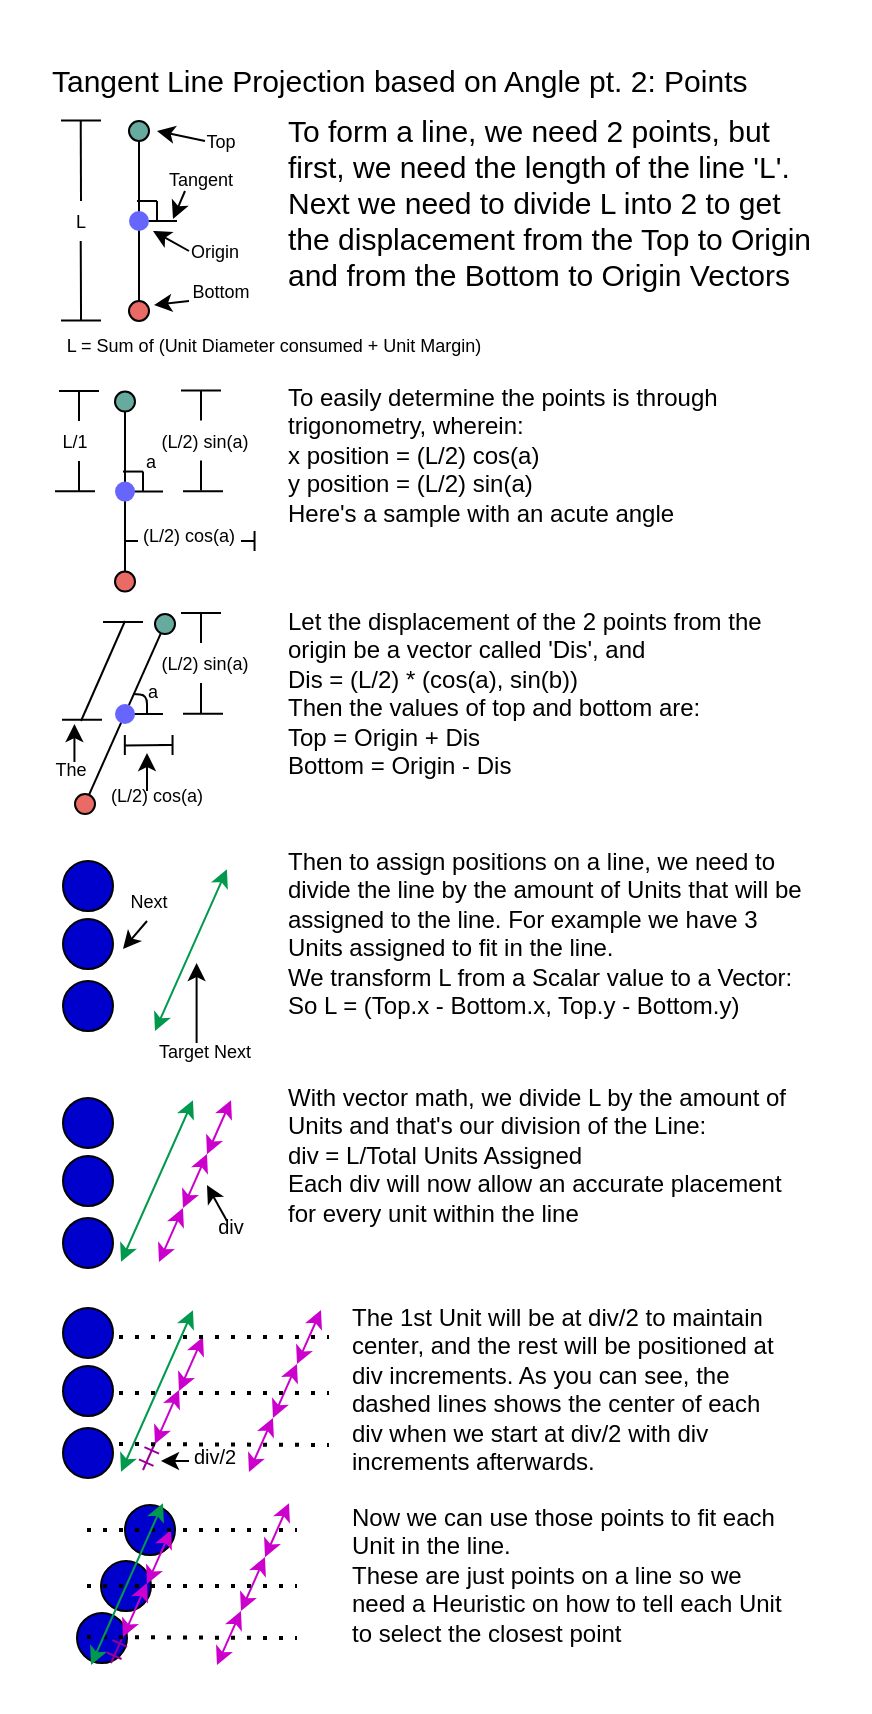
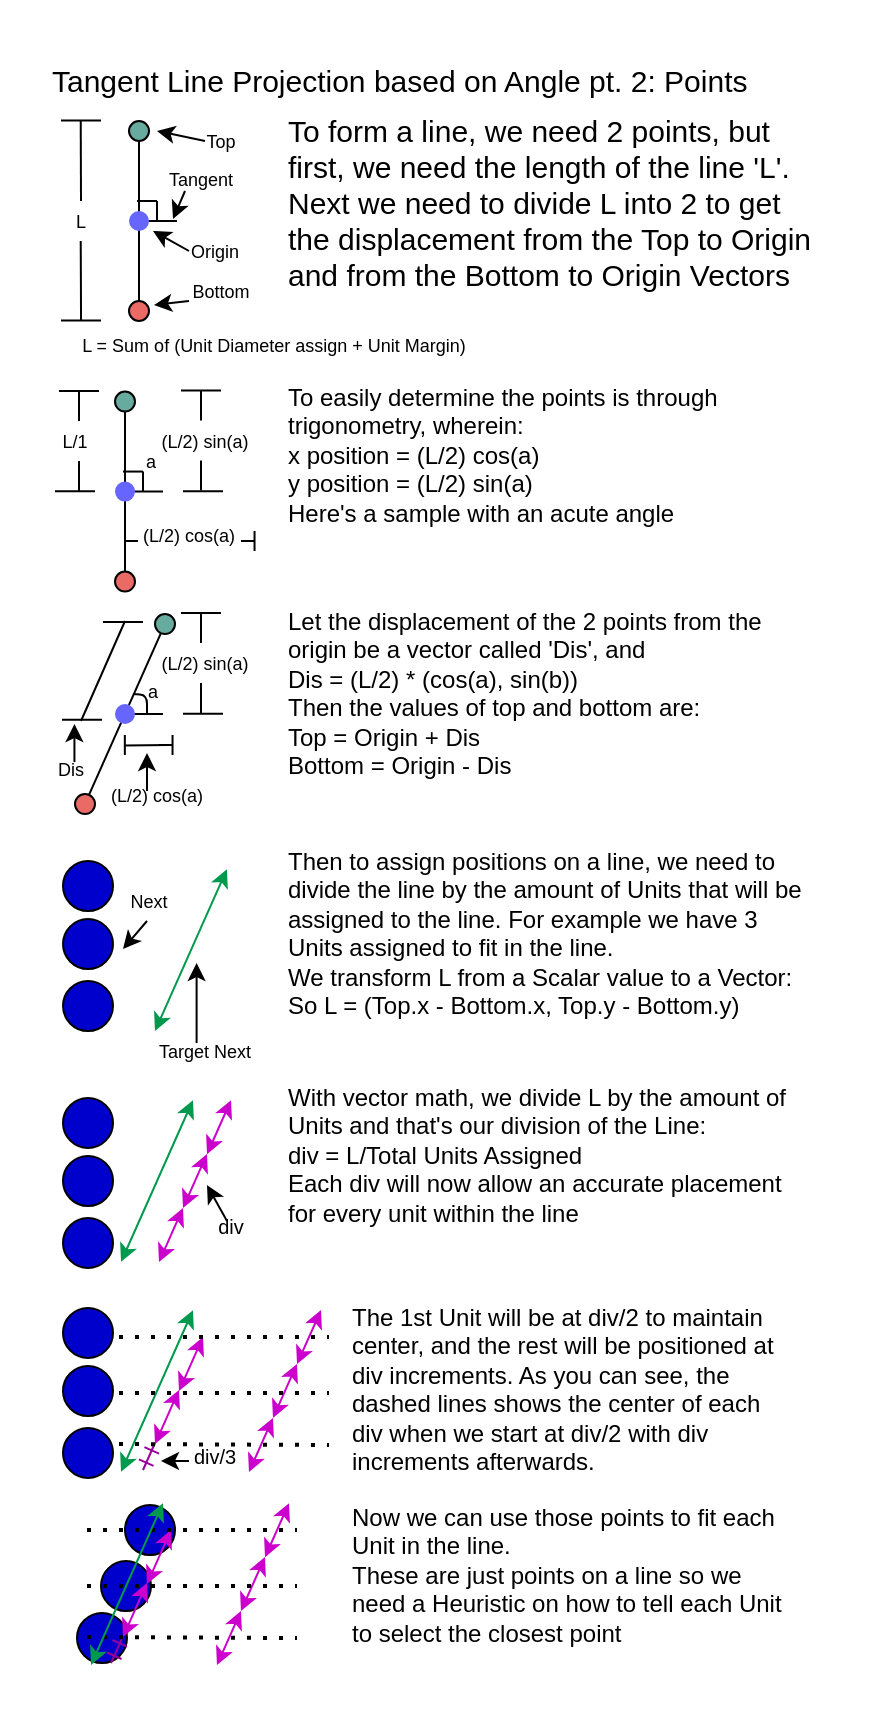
node "L = Sum of (Unit Diameter consumed + Unit Margin)": label "L = Sum of (Unit Diameter consumed + Unit Margin)" -> "L = Sum of (Unit Diameter assign + Unit Margin)"
node "The": label "The" -> "Dis"
node "div/2": label "div/2" -> "div/3"
